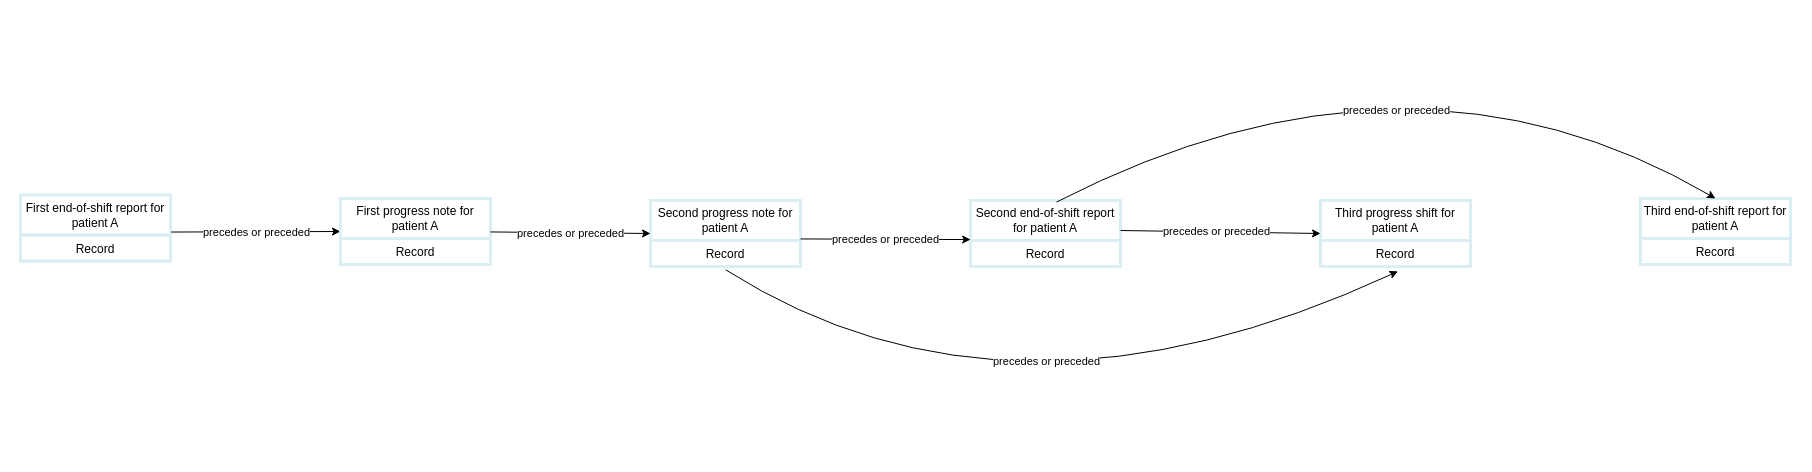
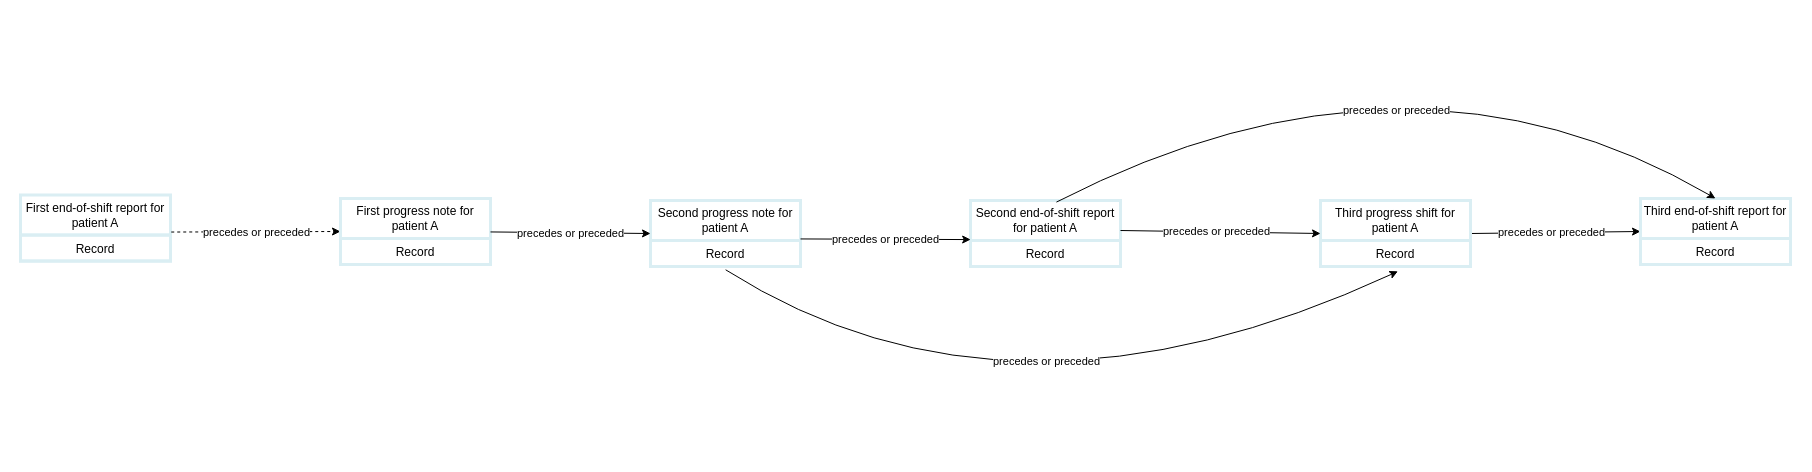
edge "First end-of-shift report for patient A" -> "First progress note for patient A": style solid -> dashed
edge "Third progress shift for patient A" -> "Third end-of-shift report for patient A": added, label "precedes or preceded"
